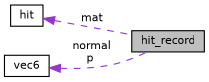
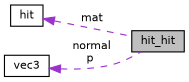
node "hit_record": label "hit_record" -> "hit_hit"
node "vec6": label "vec6" -> "vec3"
